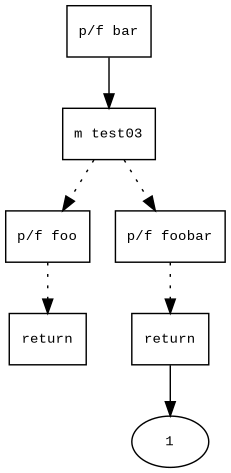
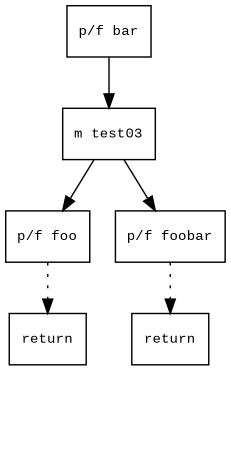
edge "m test03" -> "p/f foo": style dotted -> solid
edge "m test03" -> "p/f foobar": style dotted -> solid
node "1": removed
